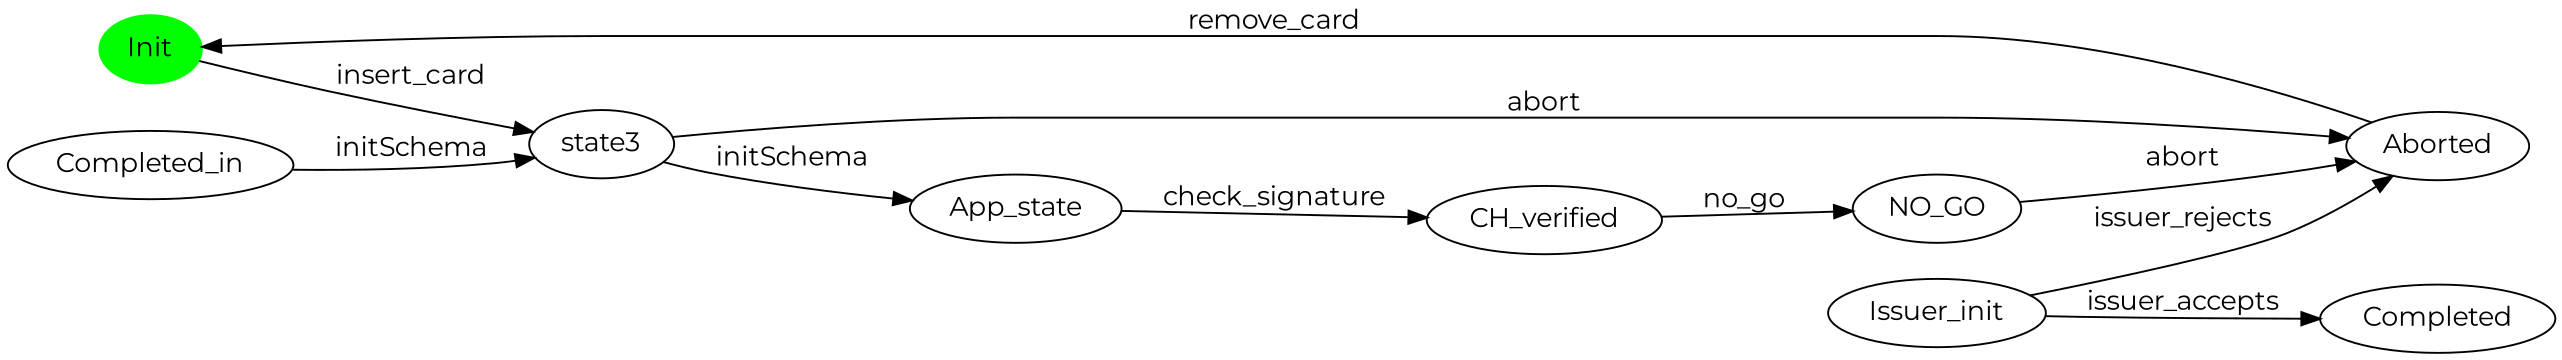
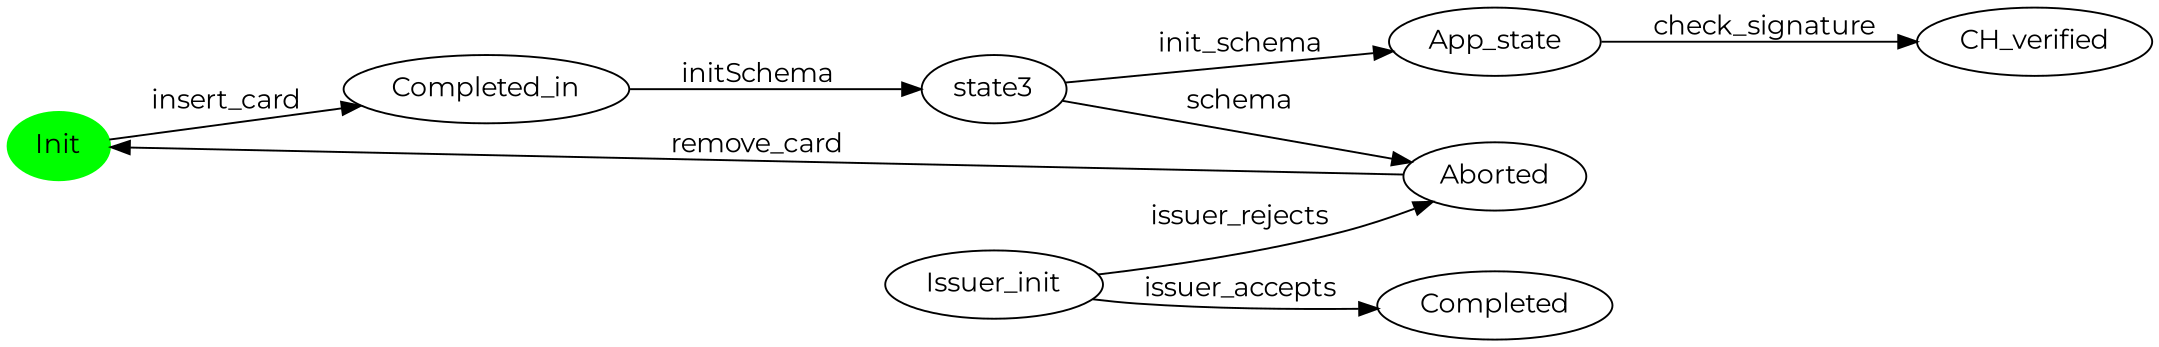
edge "Init" -> "state3": now "Init" -> "Completed_in"
edge "state3" -> "Aborted": label " abort " -> " schema "
edge "state3" -> "App_state": label " initSchema " -> " init_schema "
node "NO_GO": removed
